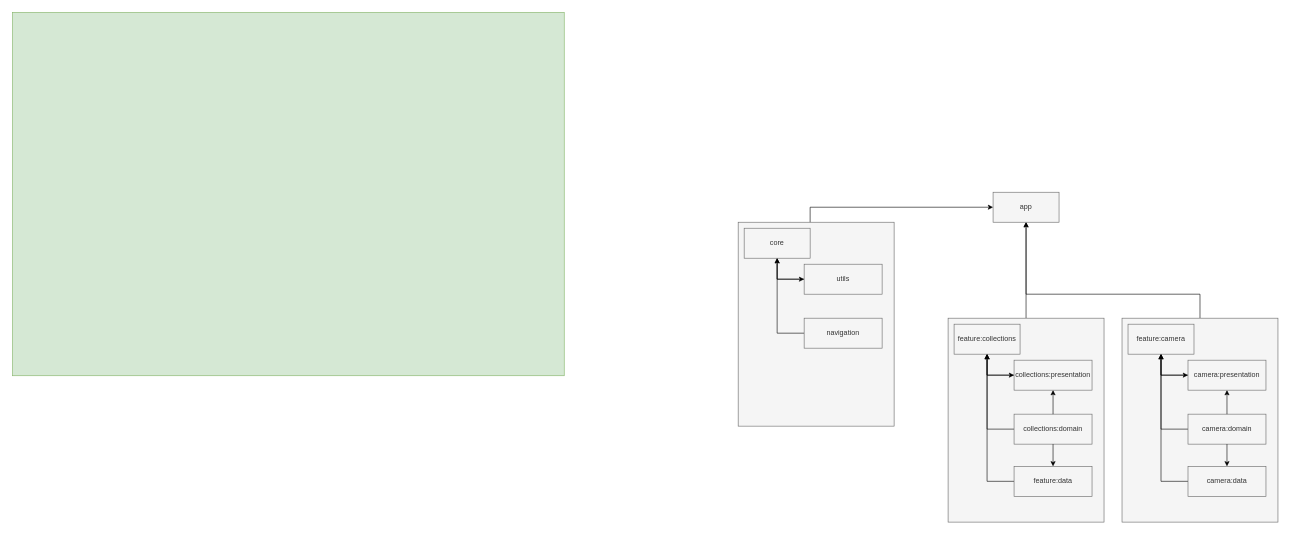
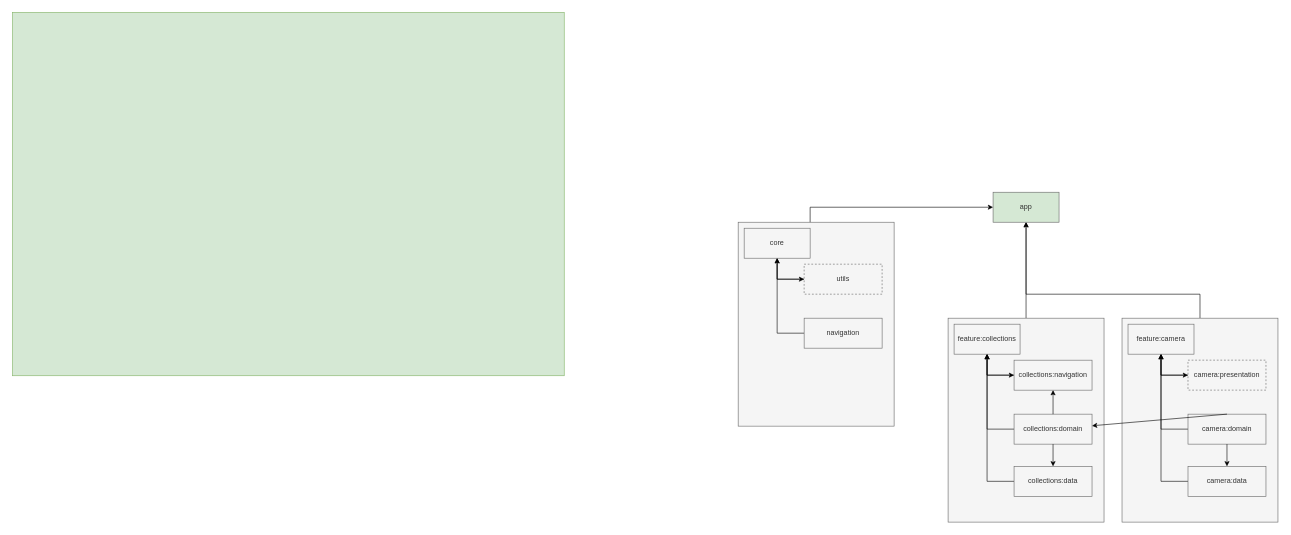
node "app": fillcolor #f5f5f5 -> #d5e8d4
node "utils": style solid -> dashed
node "collections:presentation": label "collections:presentation" -> "collections:navigation"
node "camera:presentation": style solid -> dashed
edge "camera:domain" -> "camera:presentation": now "camera:domain" -> "collections:domain"
node "feature:data": label "feature:data" -> "collections:data"
